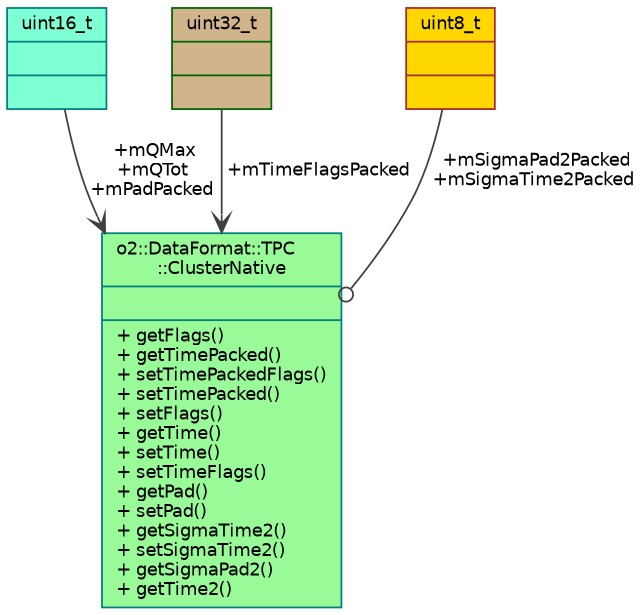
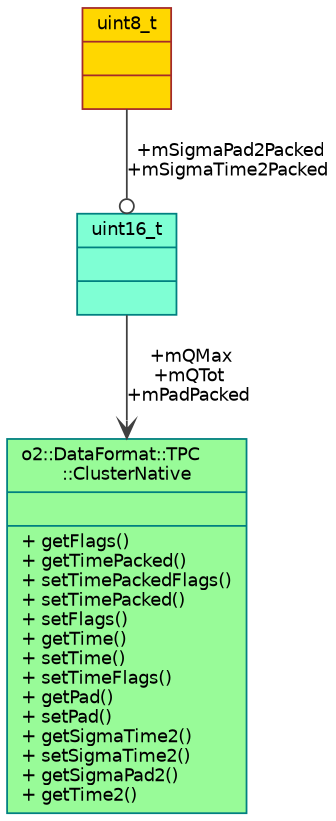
node "uint32_t": removed
edge "uint8_t" -> "o2::DataFormat::TPC": now "uint8_t" -> "uint16_t"
